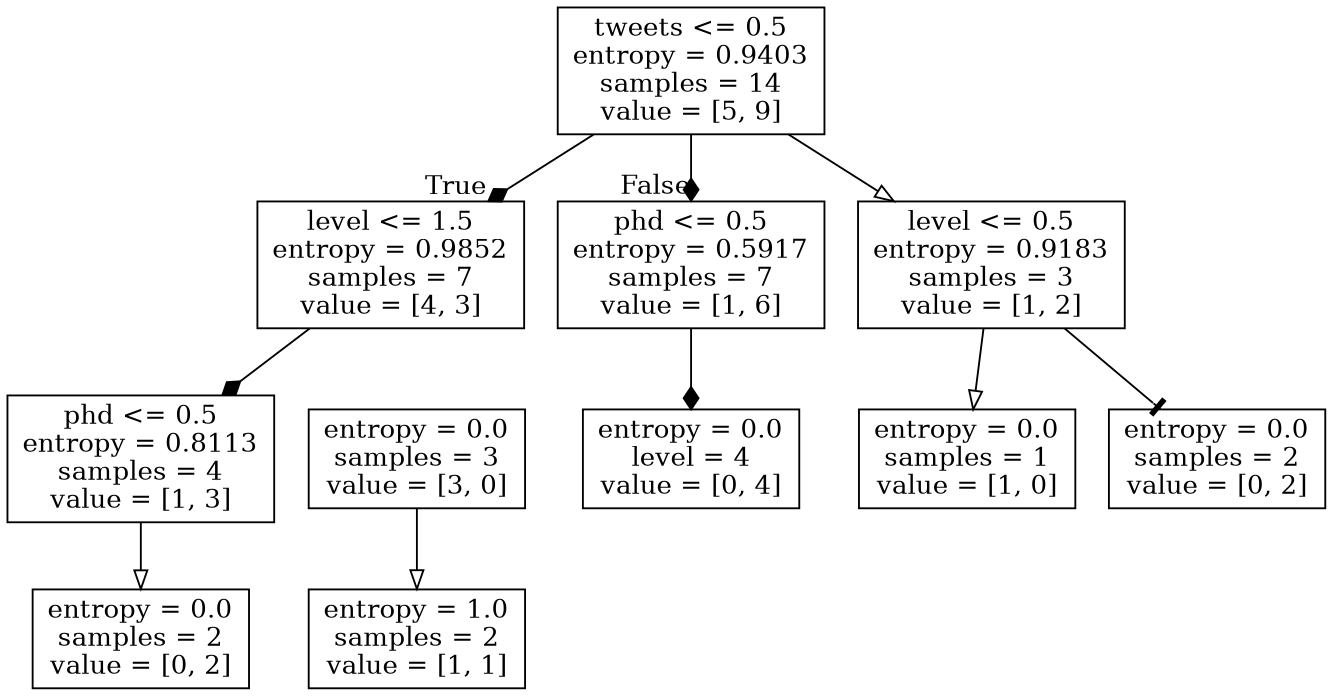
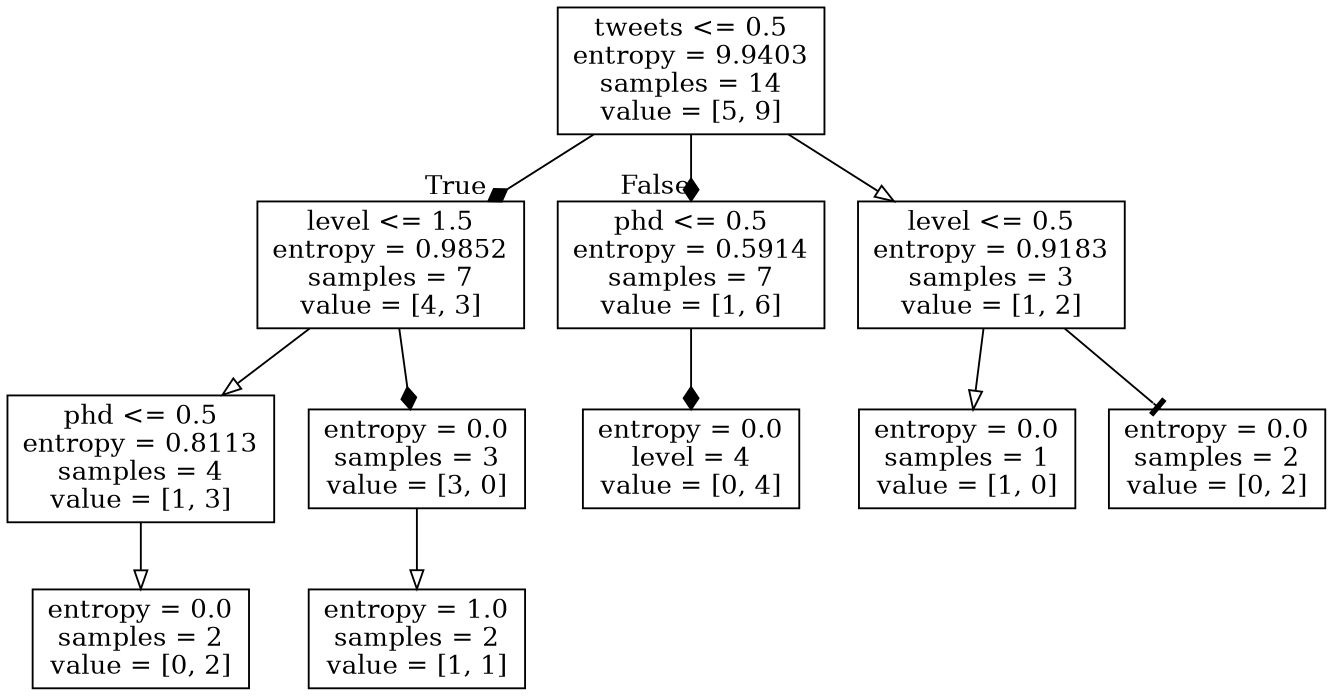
node "tweets <= 0.5 entropy = 0.9403 samples = 14 value = [5, 9]": label "tweets <= 0.5 entropy = 0.9403 samples = 14 value = [5, 9]" -> "tweets <= 0.5 entropy = 9.9403 samples = 14 value = [5, 9]"
node "phd <= 0.5 entropy = 0.5917 samples = 7 value = [1, 6]": label "phd <= 0.5 entropy = 0.5917 samples = 7 value = [1, 6]" -> "phd <= 0.5 entropy = 0.5914 samples = 7 value = [1, 6]"
edge "level <= 1.5 entropy = 0.9852 samples = 7 value = [4, 3]" -> "phd <= 0.5 entropy = 0.8113 samples = 4 value = [1, 3]": arrowhead diamond -> onormal
edge "level <= 1.5 entropy = 0.9852 samples = 7 value = [4, 3]" -> "entropy = 0.0 samples = 3 value = [3, 0]": added
